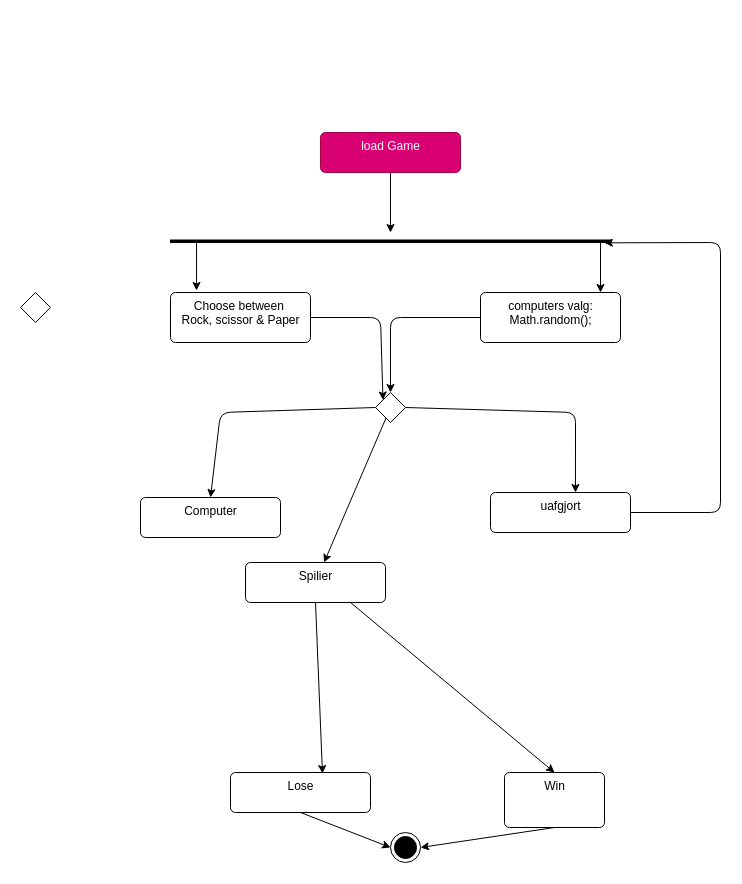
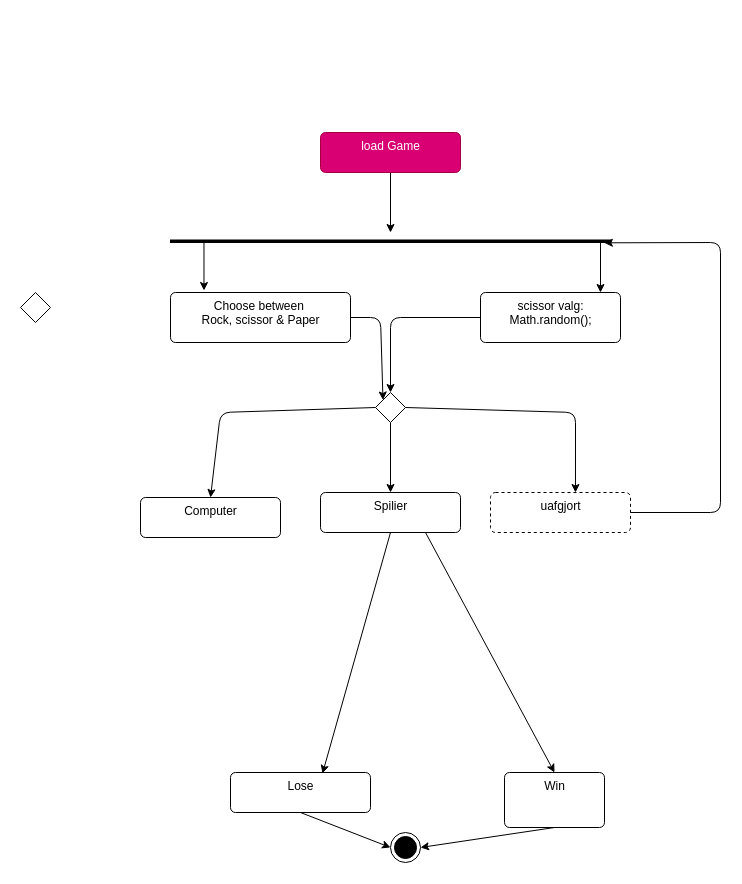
node "computers valg: Math.random();": label "computers valg: Math.random();" -> "scissor valg: Math.random();"
node "Choose between Rock, scissor & Paper": size 140x50 -> 180x50
node "uafgjort": style solid -> dashed
node "Spilier": moved (316, 583) -> (391, 513)
